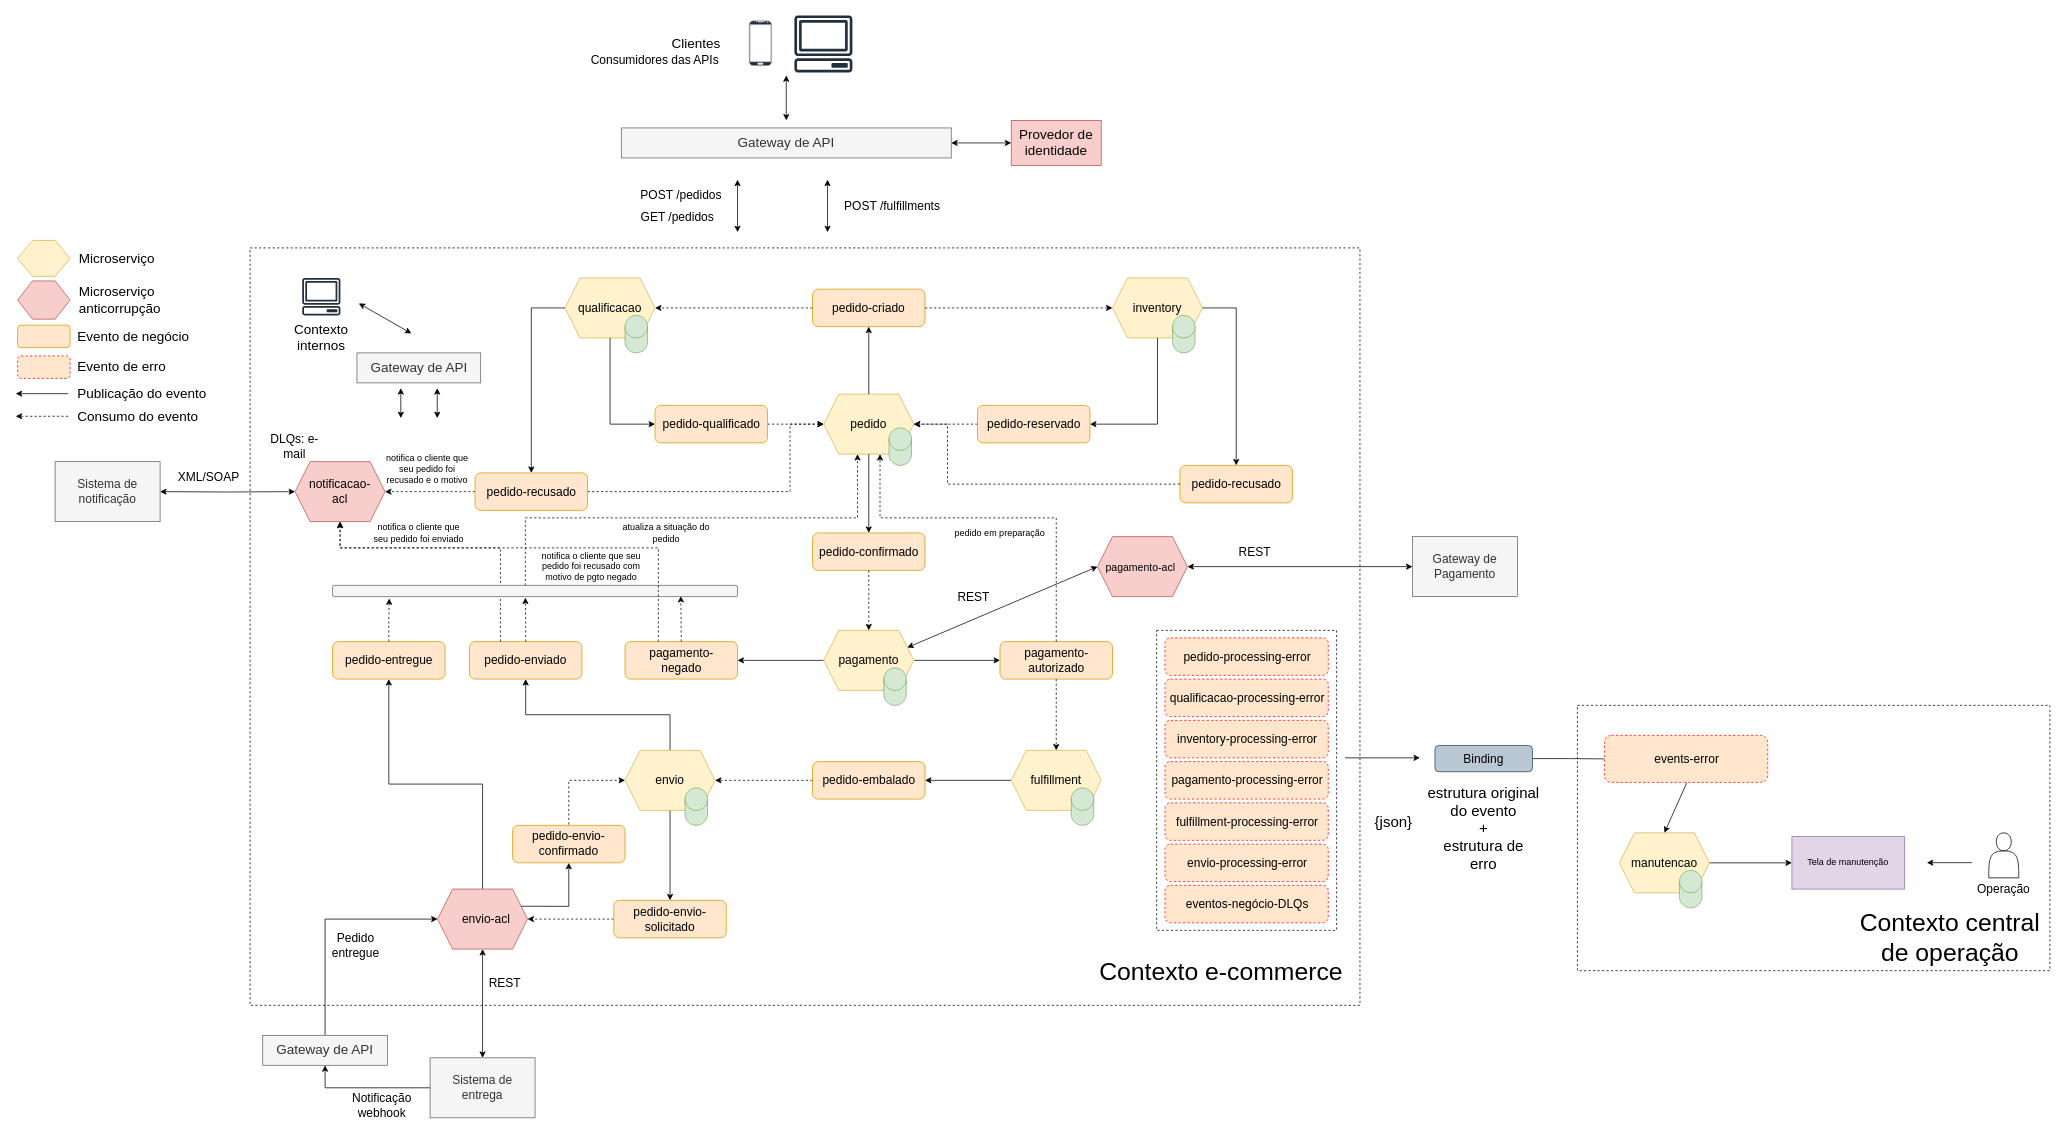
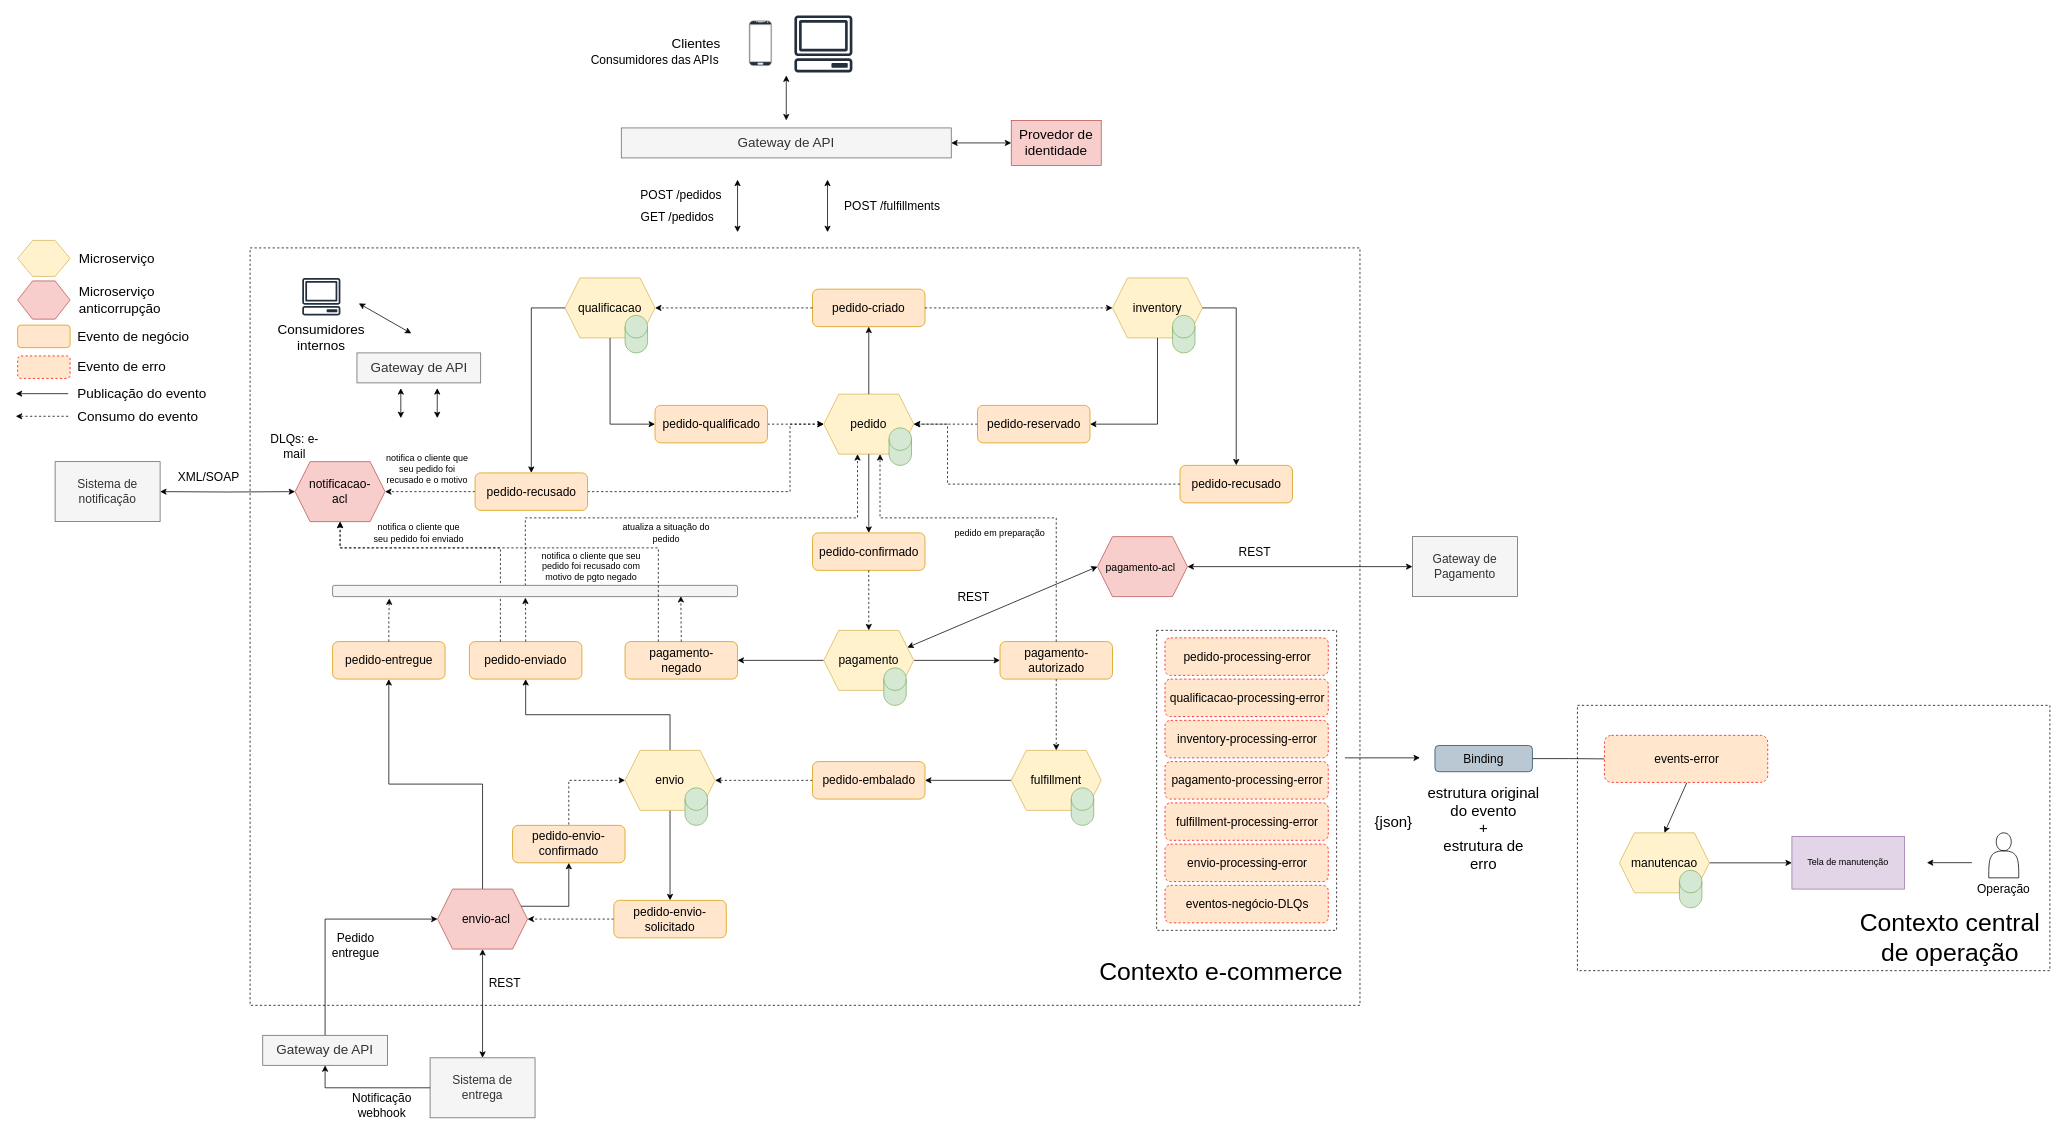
node "Contexto internos": label "Contexto internos" -> "Consumidores internos"
